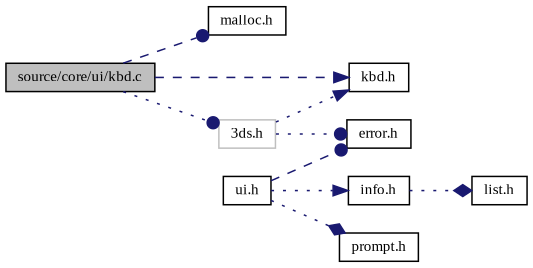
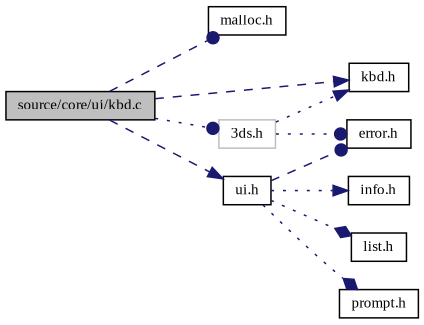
edge "source/core/ui/kbd.c" -> "ui.h": added
edge "info.h" -> "list.h": now "ui.h" -> "list.h"
